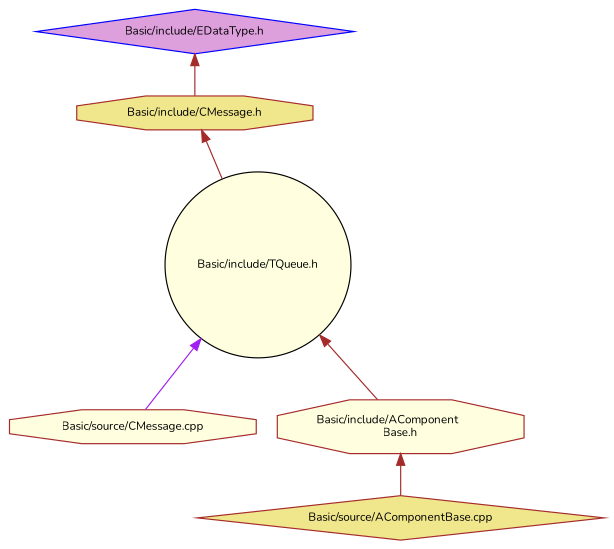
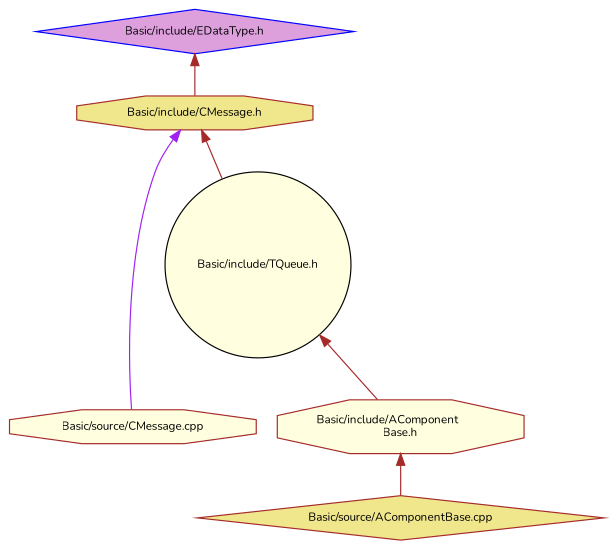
edge "Basic/source/CMessage.cpp" -> "Basic/include/TQueue.h": now "Basic/source/CMessage.cpp" -> "Basic/include/CMessage.h"
